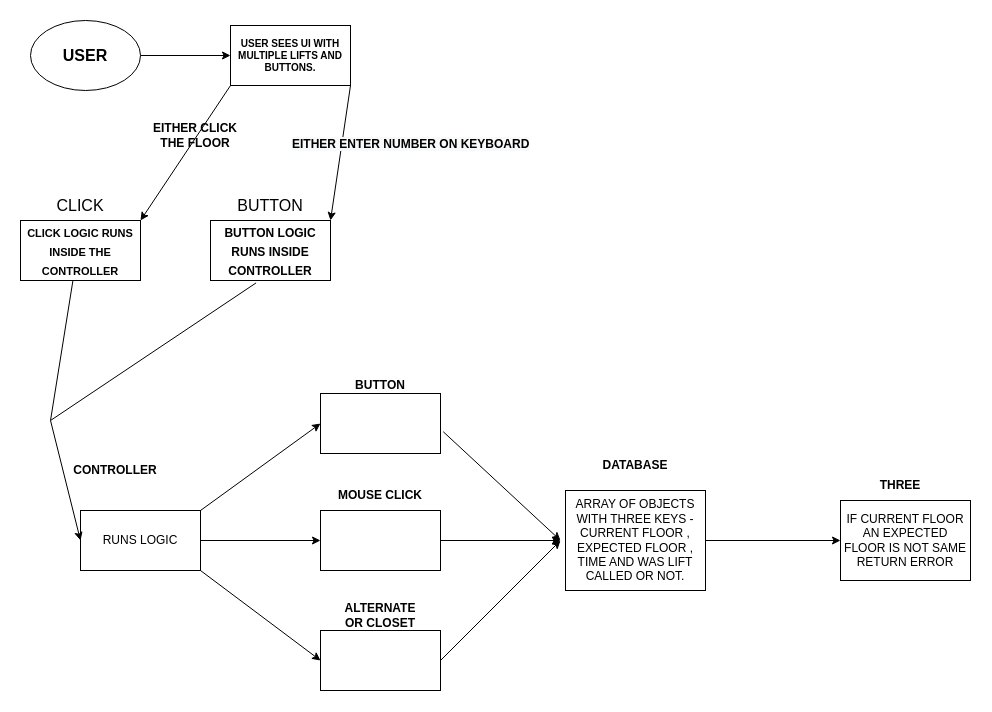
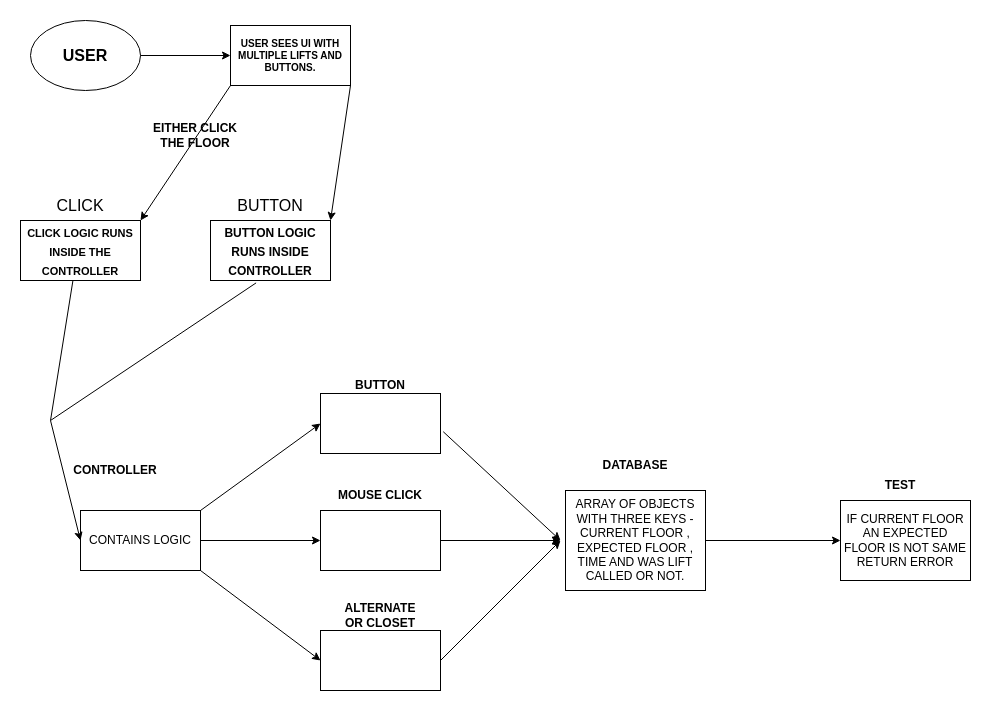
node "EITHER ENTER NUMBER ON KEYBOARD": removed
node "THREE": label "THREE" -> "TEST"
node "RUNS LOGIC": label "RUNS LOGIC" -> "CONTAINS LOGIC"
